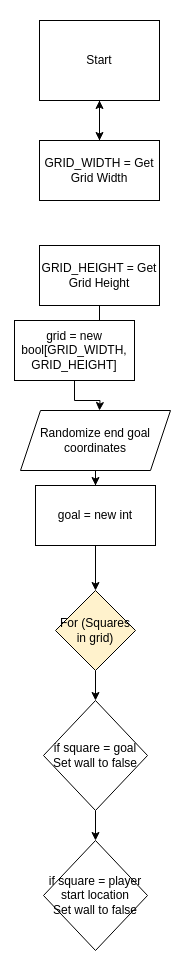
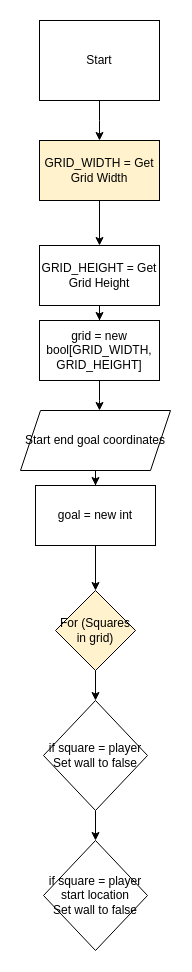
edge "GRID_WIDTH = Get Grid Width" -> "Start": now "GRID_WIDTH = Get Grid Width" -> "GRID_HEIGHT = Get Grid Height"
node "GRID_WIDTH = Get Grid Width": fillcolor #ffffff -> #fff2cc
node "grid = new bool[GRID_WIDTH, GRID_HEIGHT]": moved (75, 351) -> (100, 351)
node "Randomize end goal coordinates": label "Randomize end goal coordinates" -> "Start end goal coordinates"
node "if square = goal Set wall to false": label "if square = goal Set wall to false" -> "if square = player Set wall to false"
